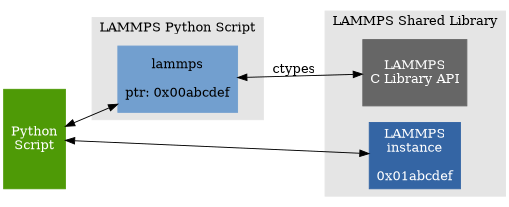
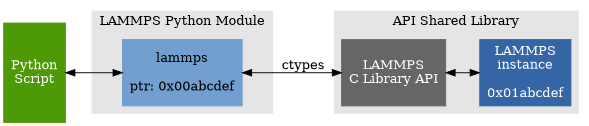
cluster "LAMMPS Shared Library": label "LAMMPS Shared Library" -> "API Shared Library"
cluster "LAMMPS Python Script": label "LAMMPS Python Script" -> "LAMMPS Python Module"
edge "Python Script" -- "LAMMPS instance 0x01abcdef": now "LAMMPS C Library API" -- "LAMMPS instance 0x01abcdef"
